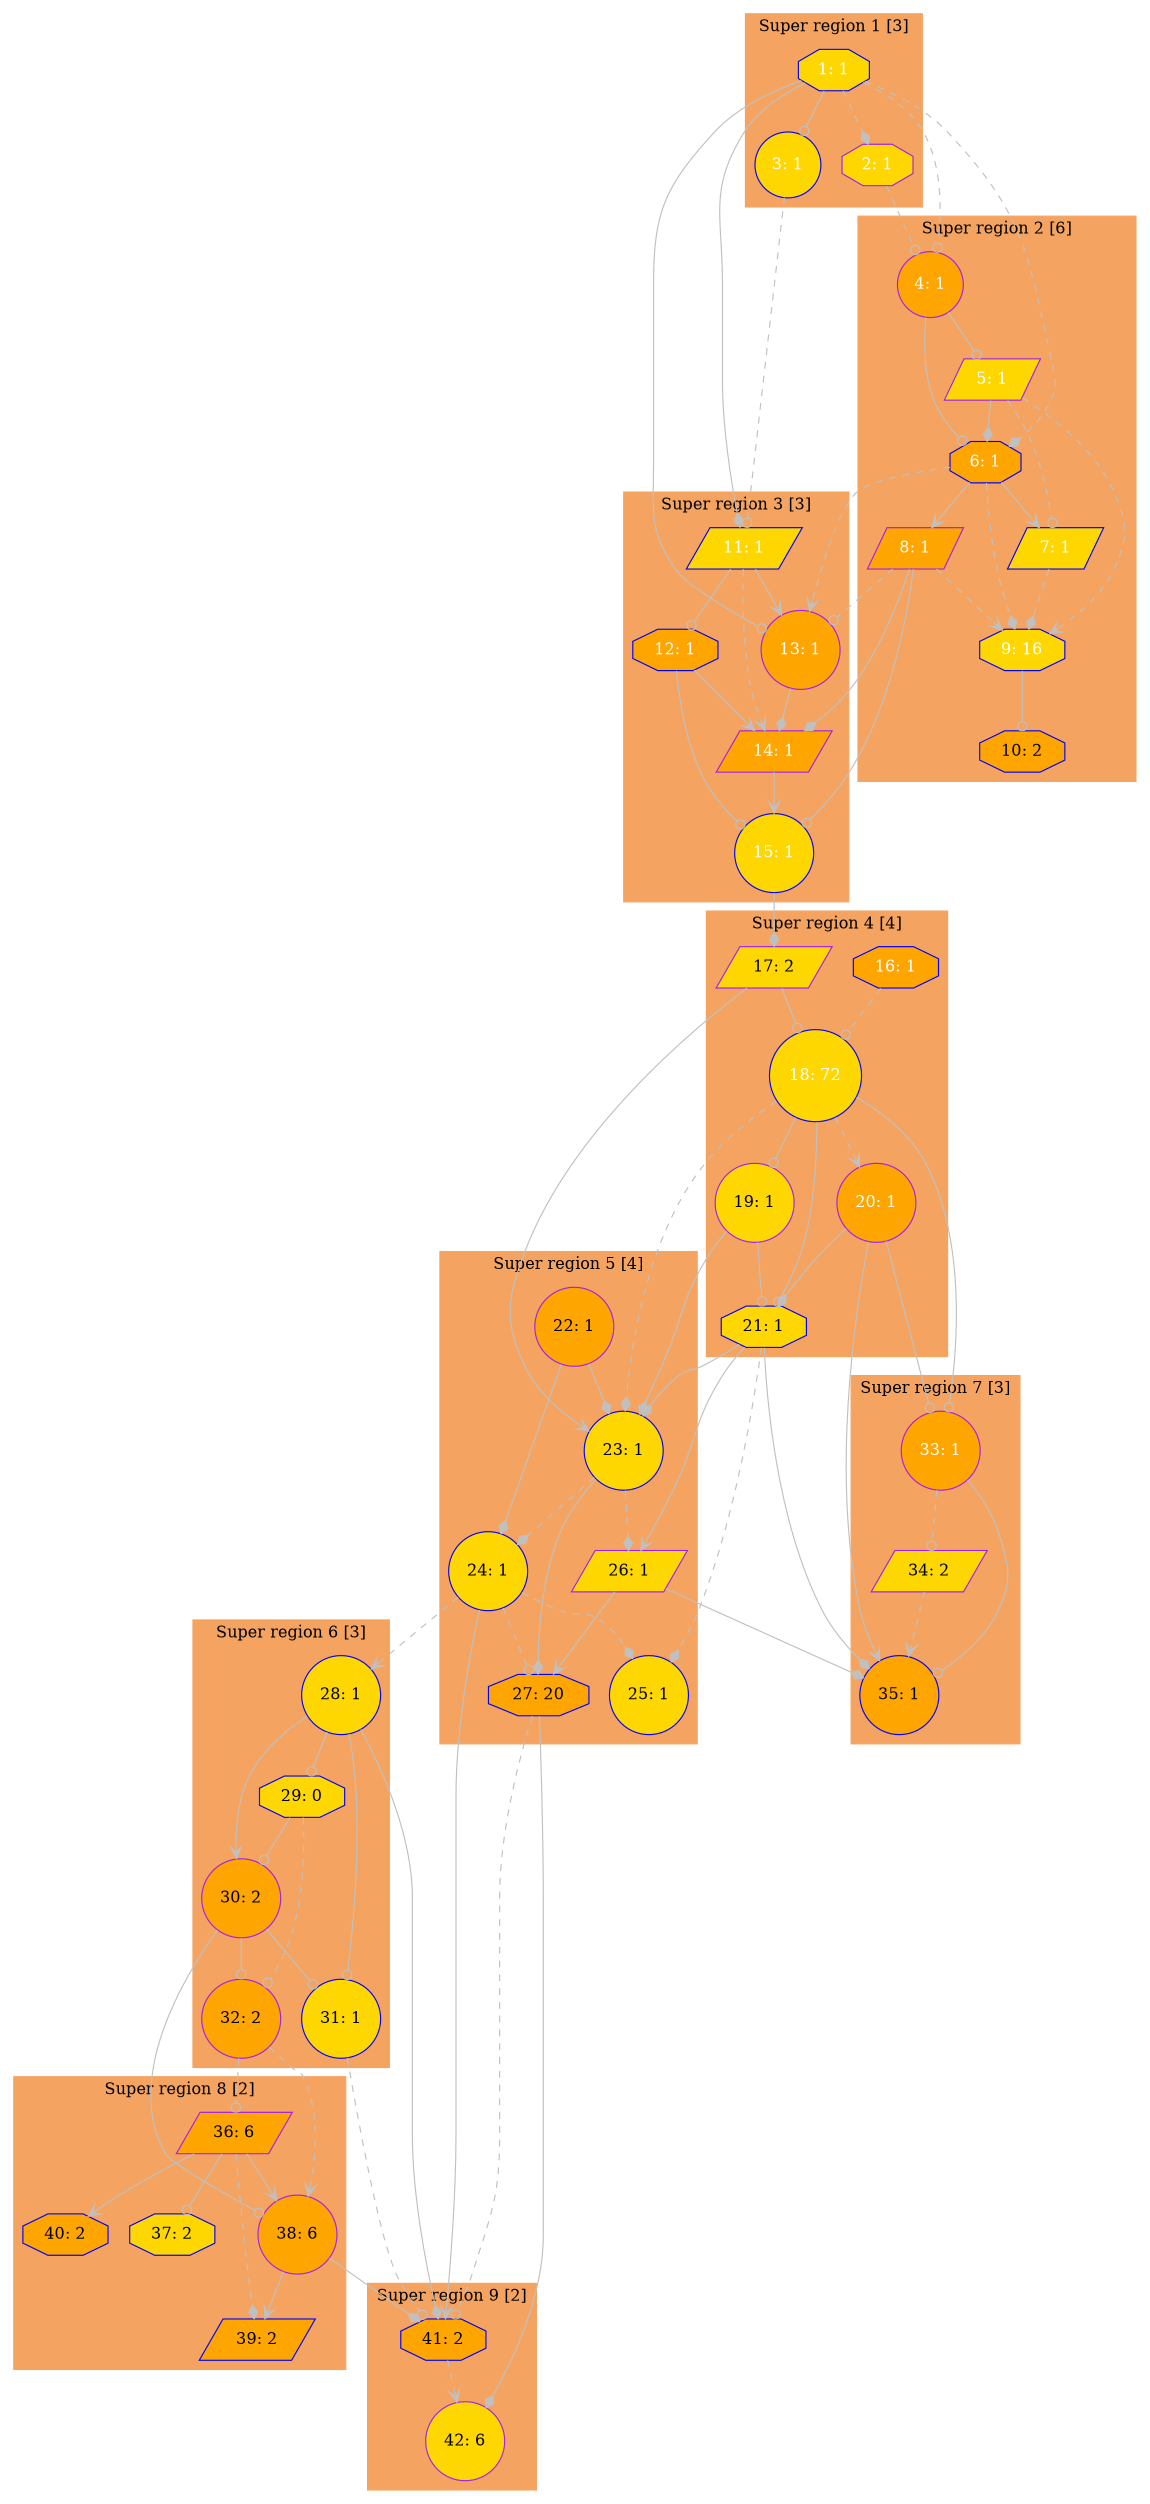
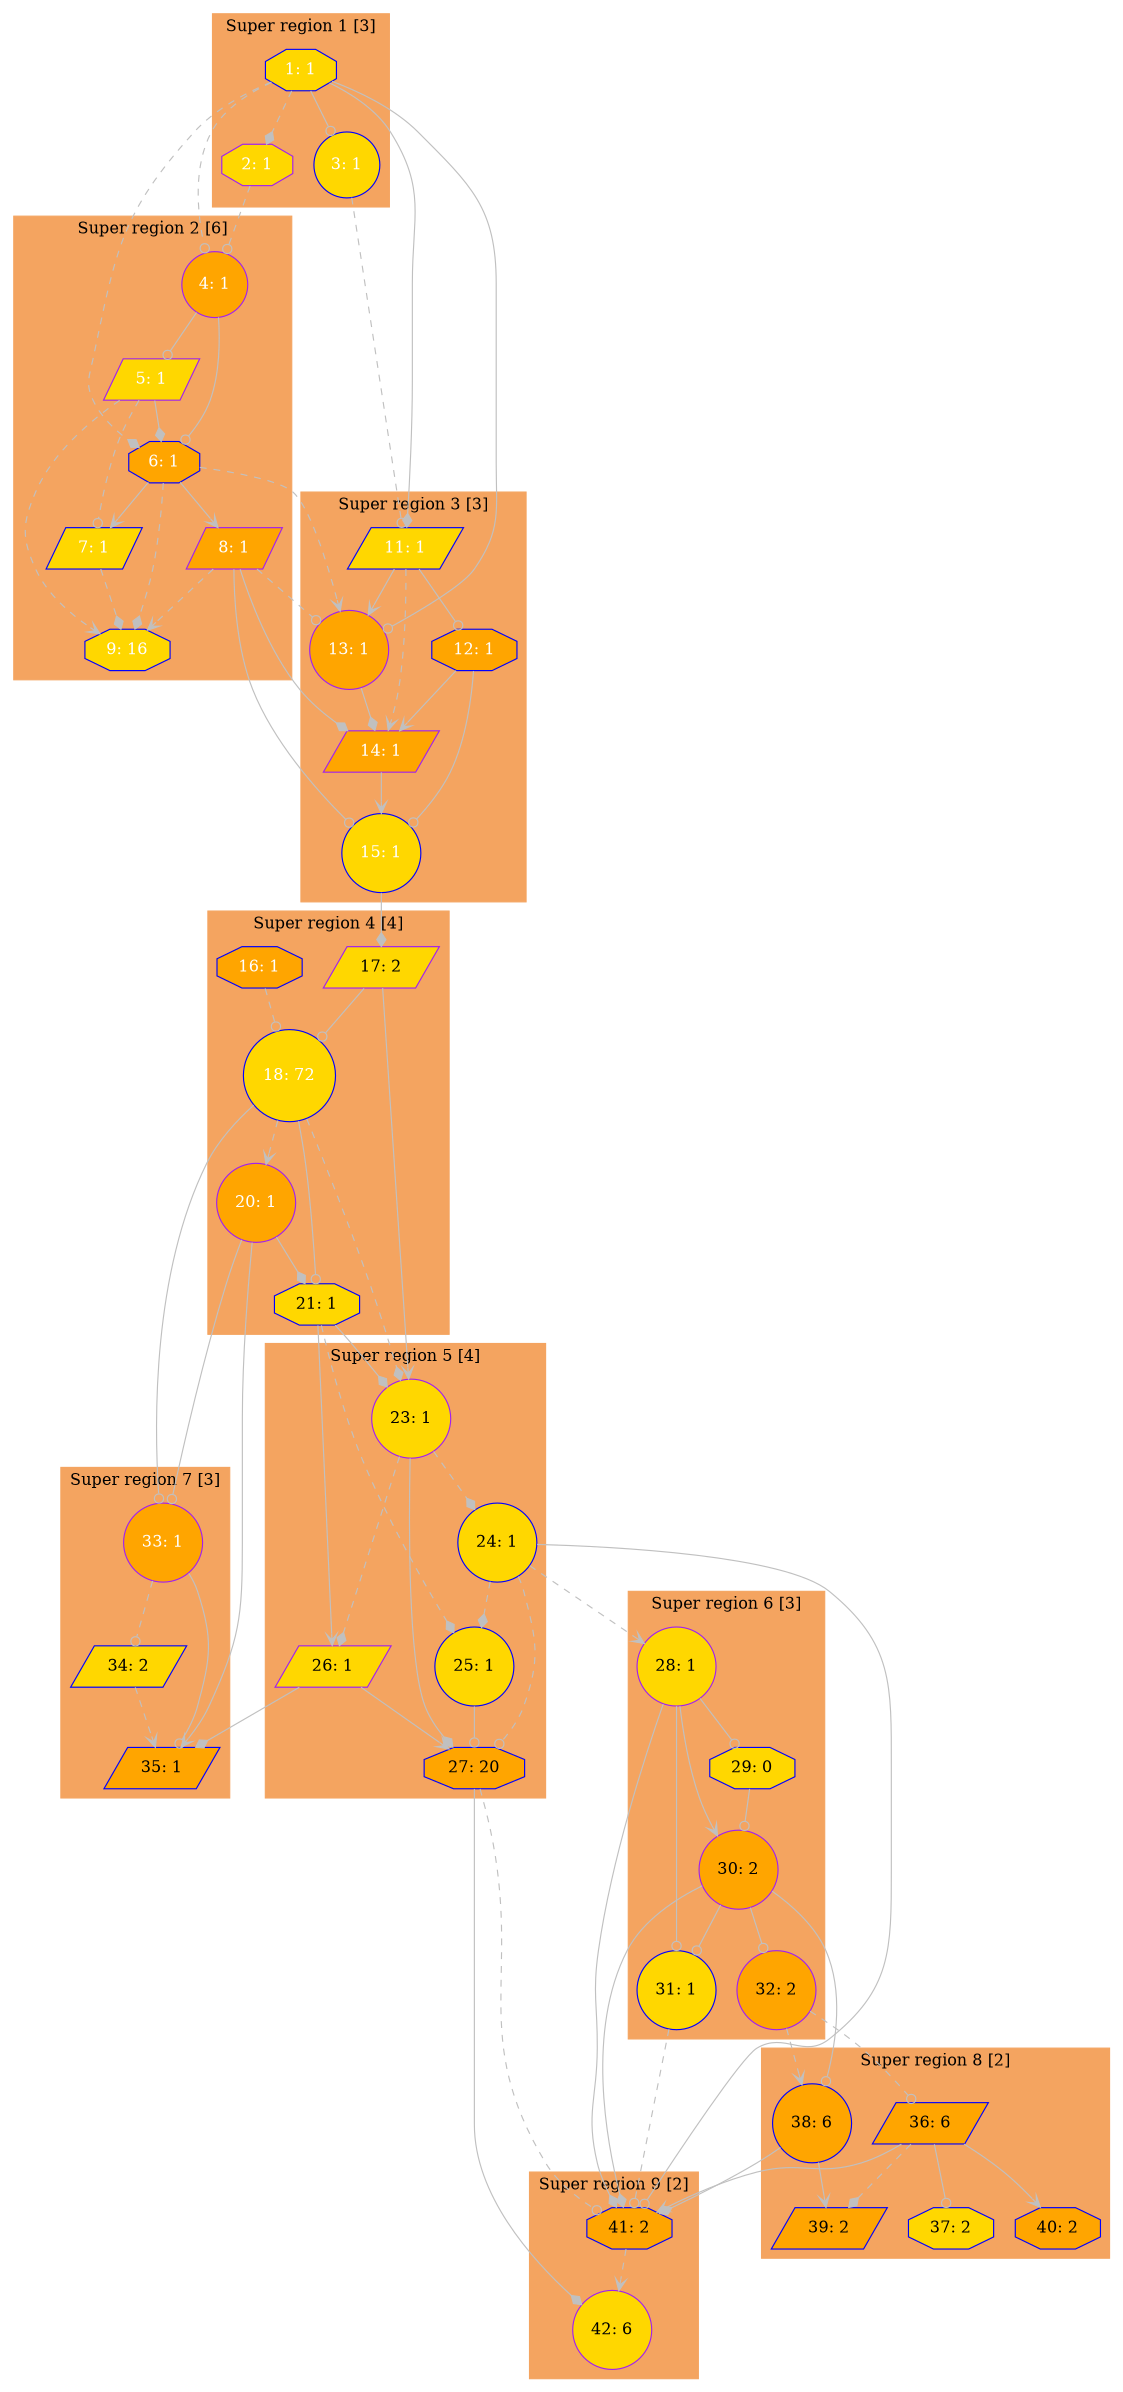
node "10: 2": removed
node "19: 1": removed
node "22: 1": removed
node "23: 1": color blue -> purple
edge "21: 1" -> "35: 1": removed
node "34: 2": color purple -> blue
node "28: 1": color blue -> purple
node "35: 1": shape circle -> parallelogram
edge "25: 1" -> "27: 20": added
edge "29: 0" -> "32: 2": removed
edge "24: 1" -> "41: 2": arrowhead vee -> odot
edge "30: 2" -> "41: 2": added
node "36: 6": color purple -> blue
edge "36: 6" -> "38: 6": now "36: 6" -> "41: 2"
node "38: 6": color purple -> blue
